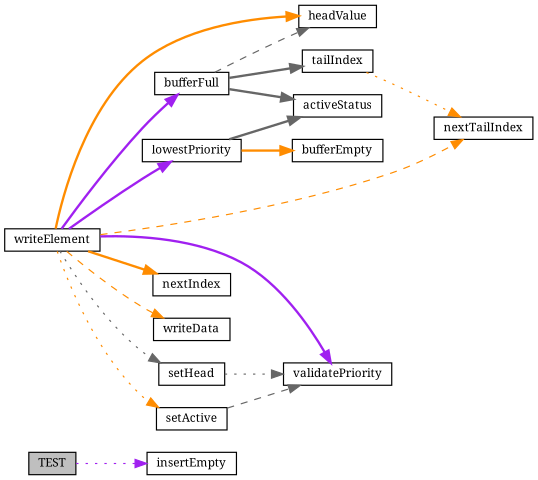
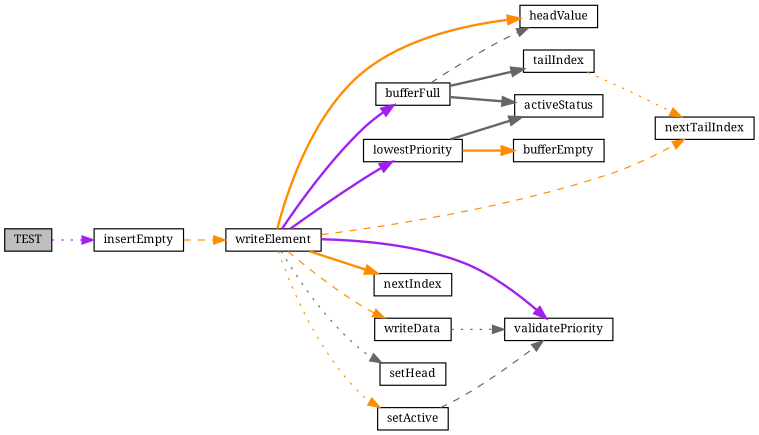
edge "insertEmpty" -> "writeElement": added
edge "setHead" -> "validatePriority": now "writeData" -> "validatePriority"
